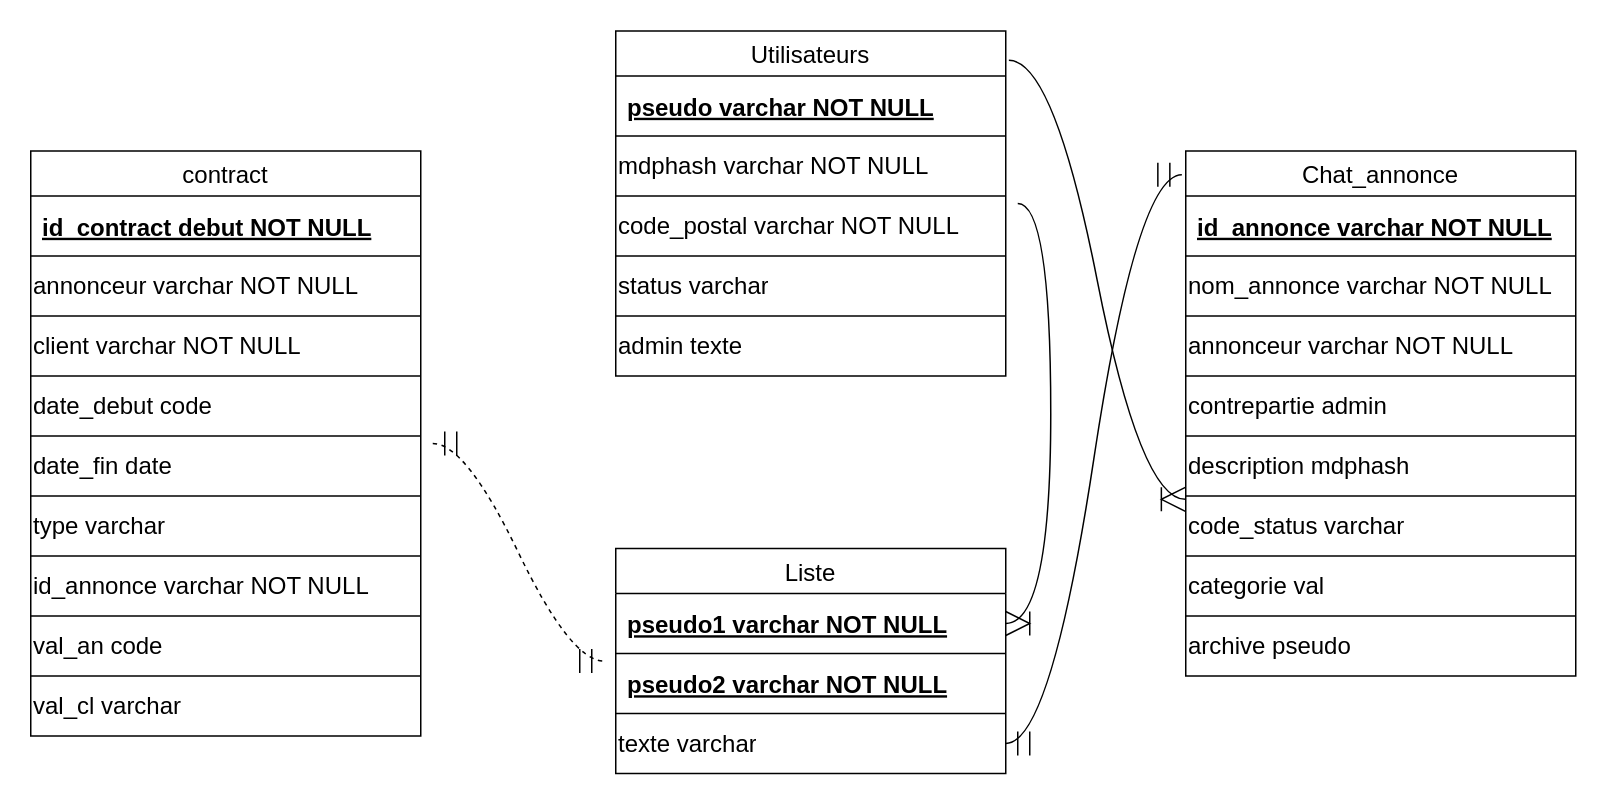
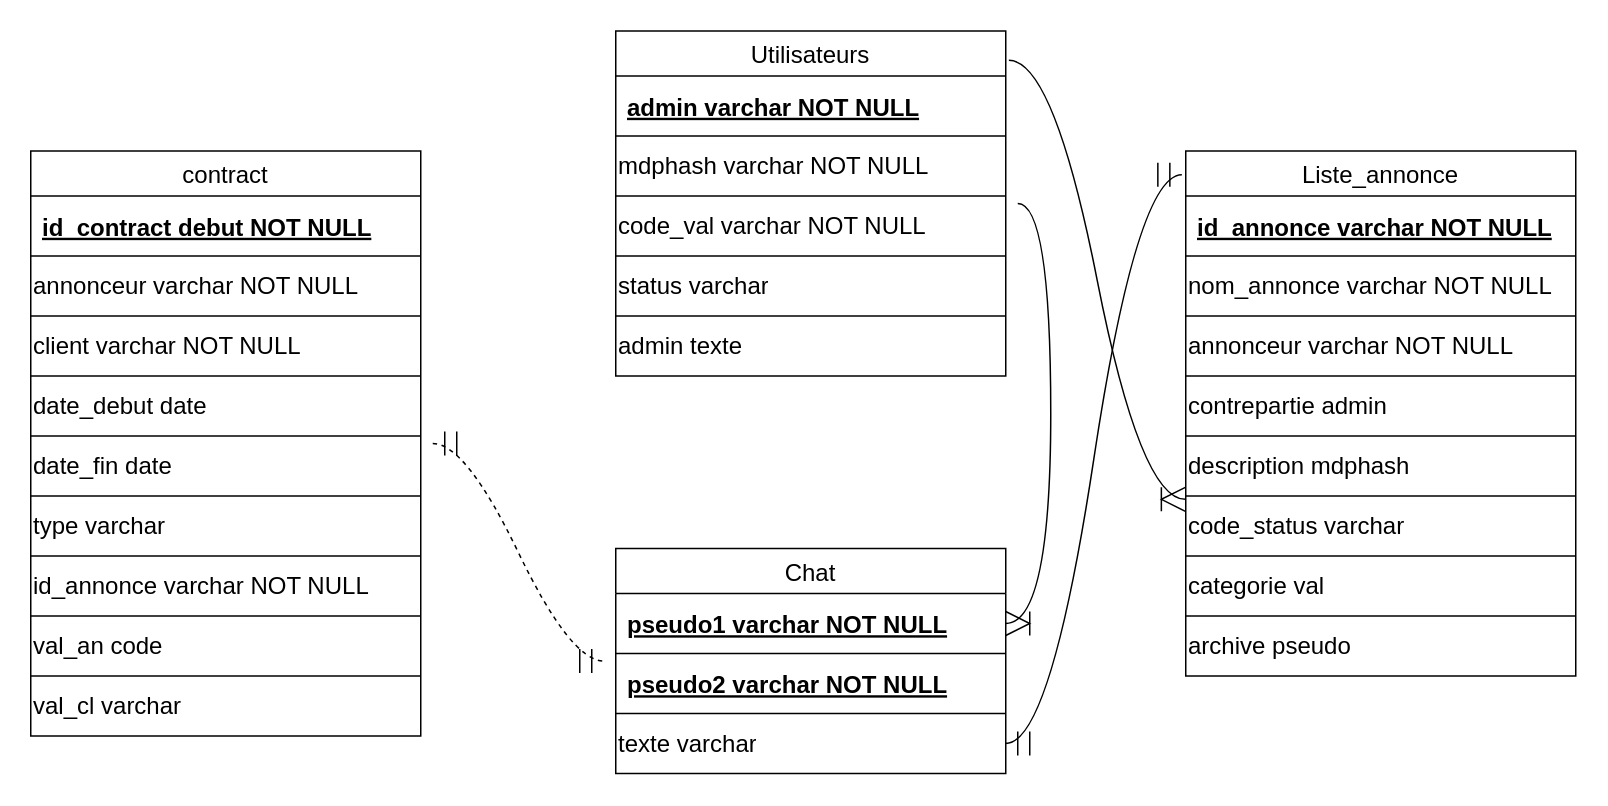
node "pseudo varchar NOT NULL": label "pseudo varchar NOT NULL" -> "admin varchar NOT NULL"
node "Chat_annonce": label "Chat_annonce" -> "Liste_annonce"
node "code_postal varchar NOT NULL": label "code_postal varchar NOT NULL" -> "code_val varchar NOT NULL"
node "date_debut code": label "date_debut code" -> "date_debut date"
node "Liste": label "Liste" -> "Chat"
